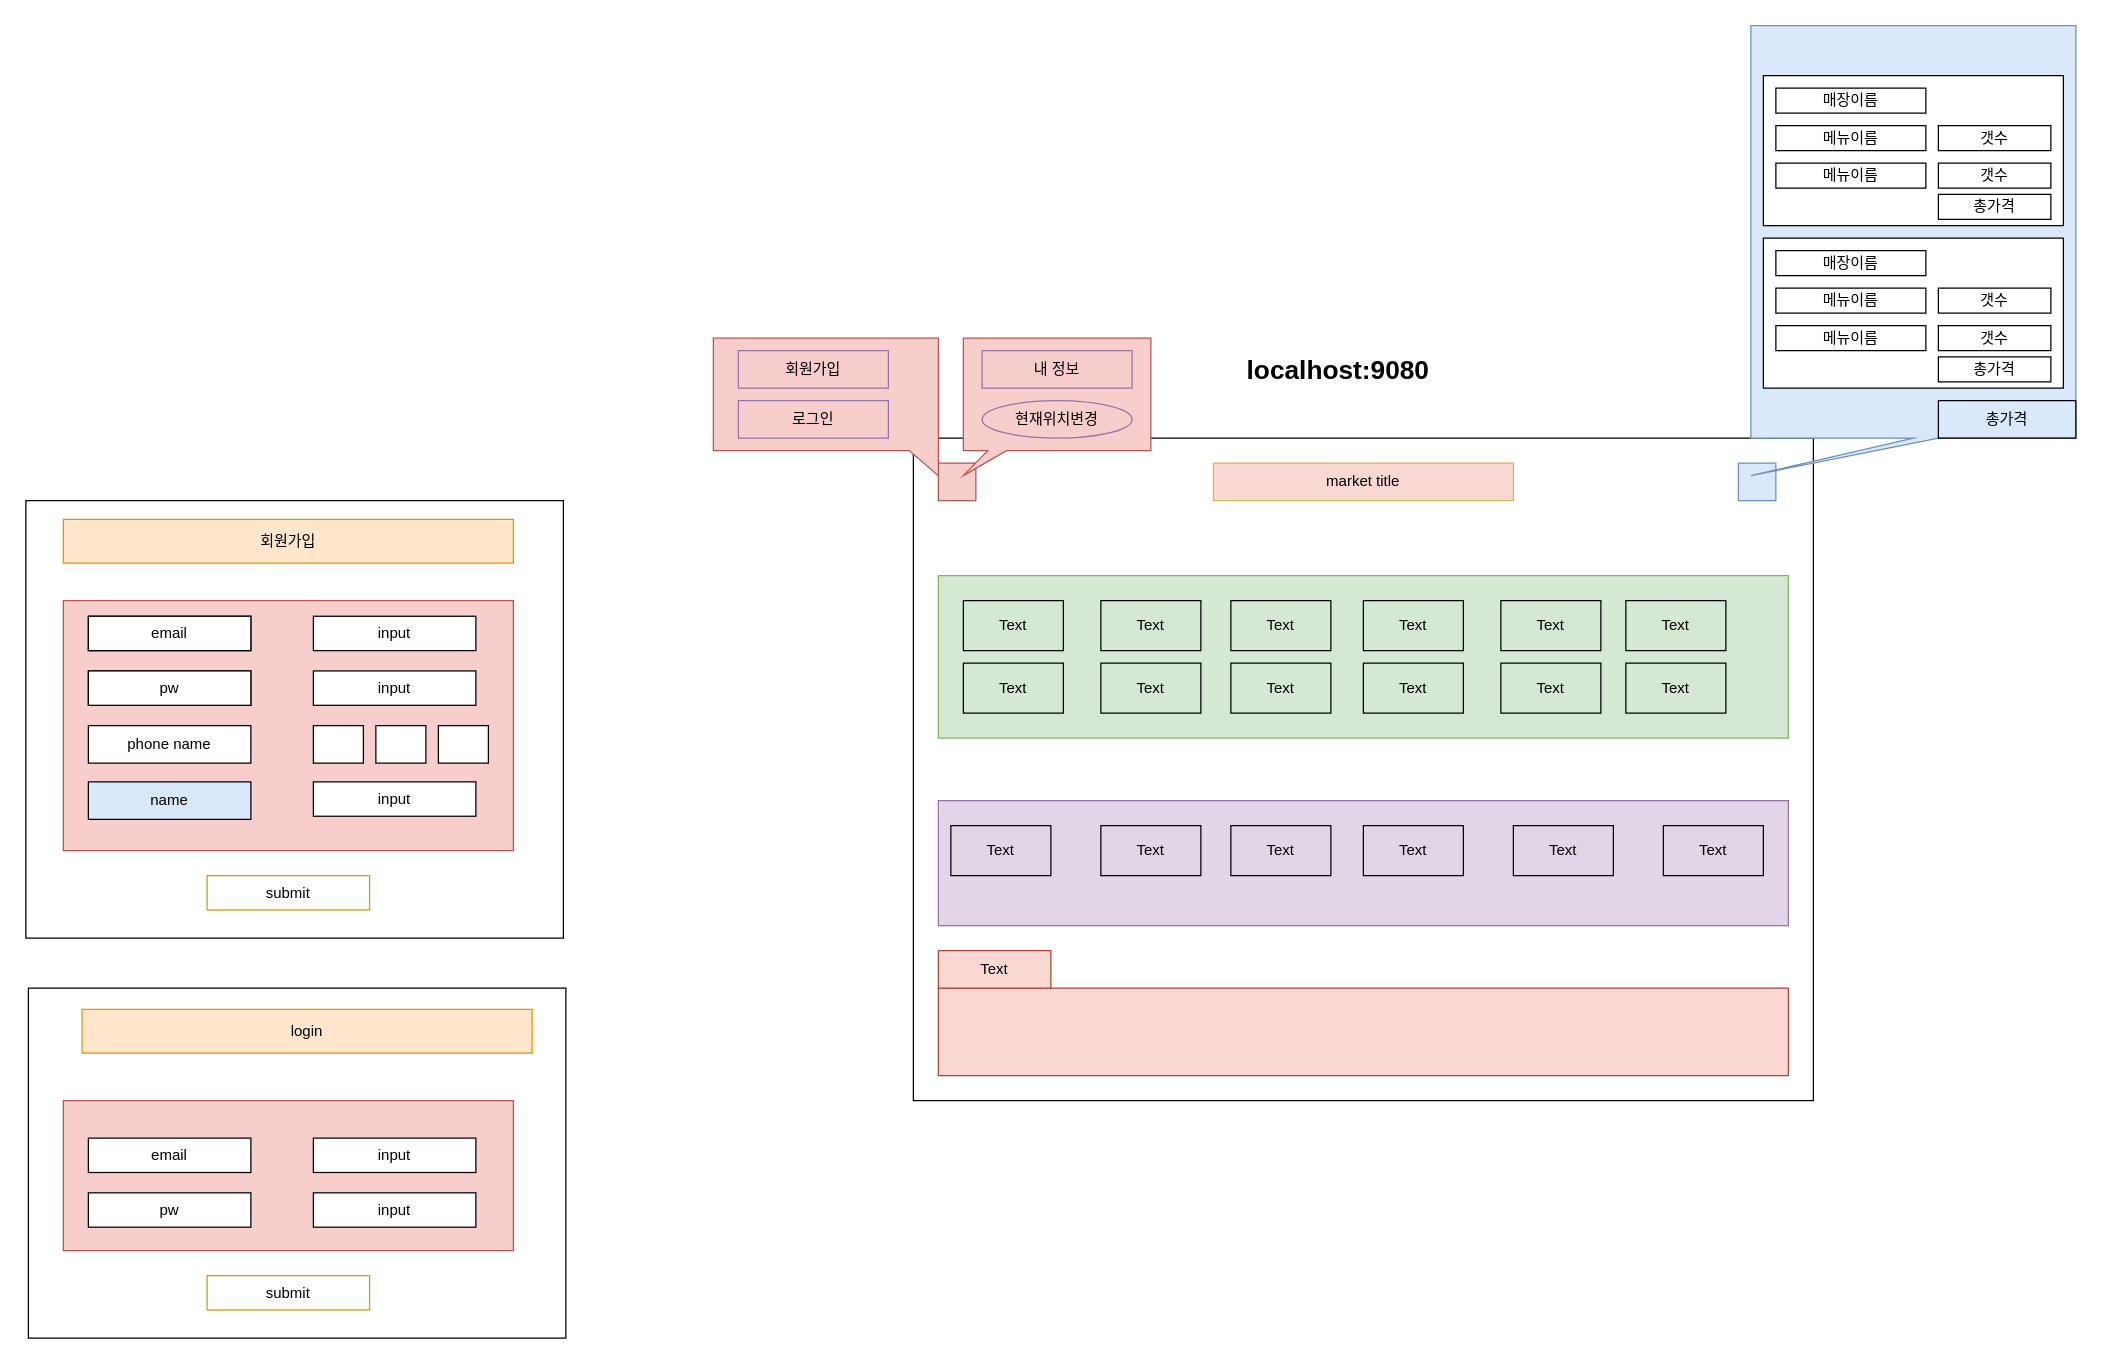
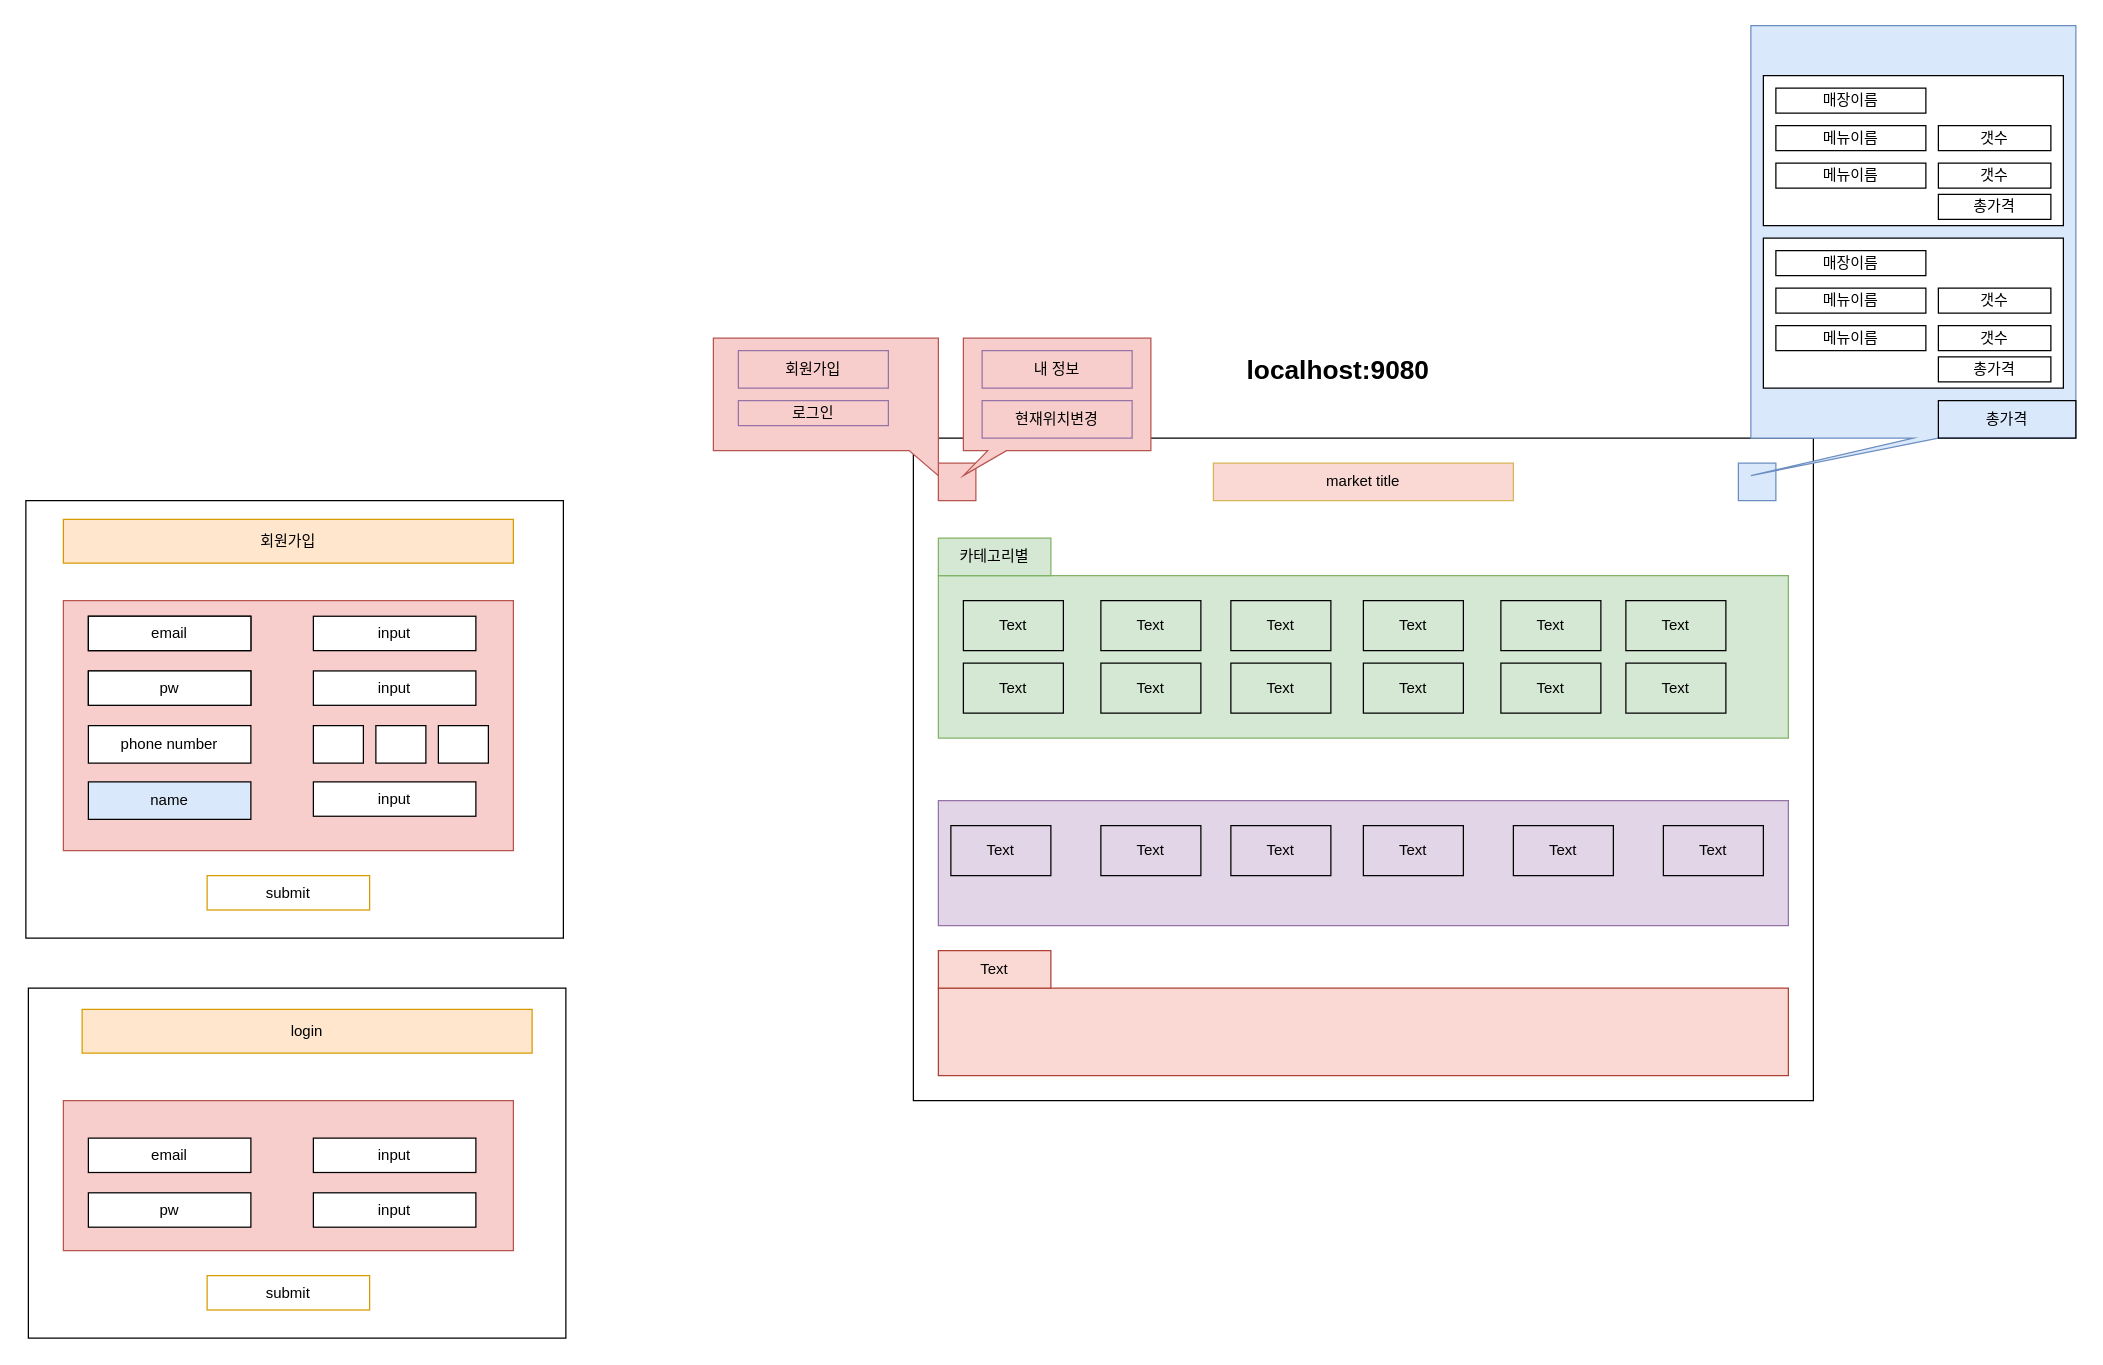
node "로그인": size 150x38 -> 150x25
node "현재위치변경": shape ellipse -> rectangle
node "카테고리별": added
node "phone name": label "phone name" -> "phone number"
